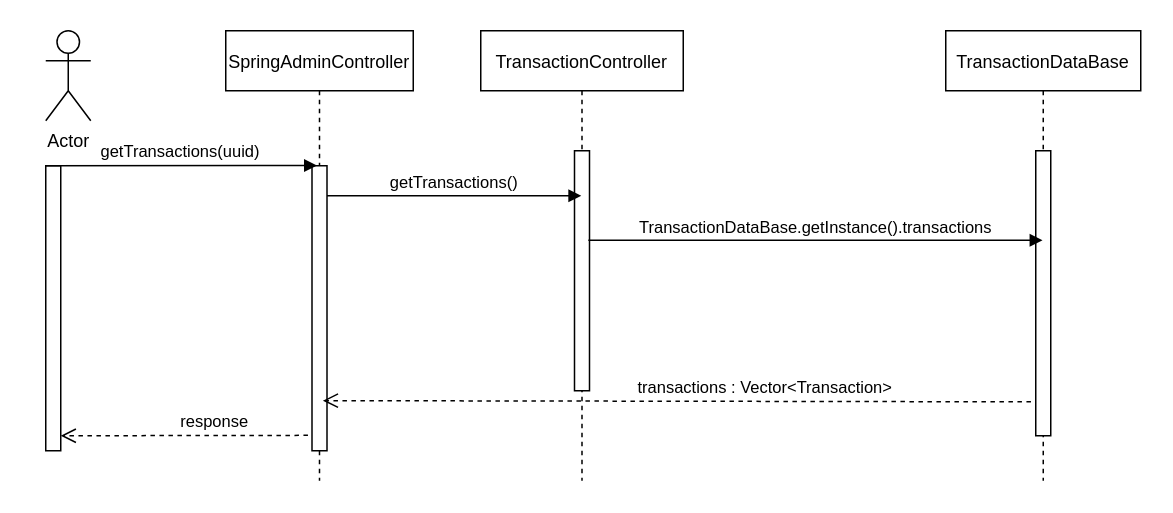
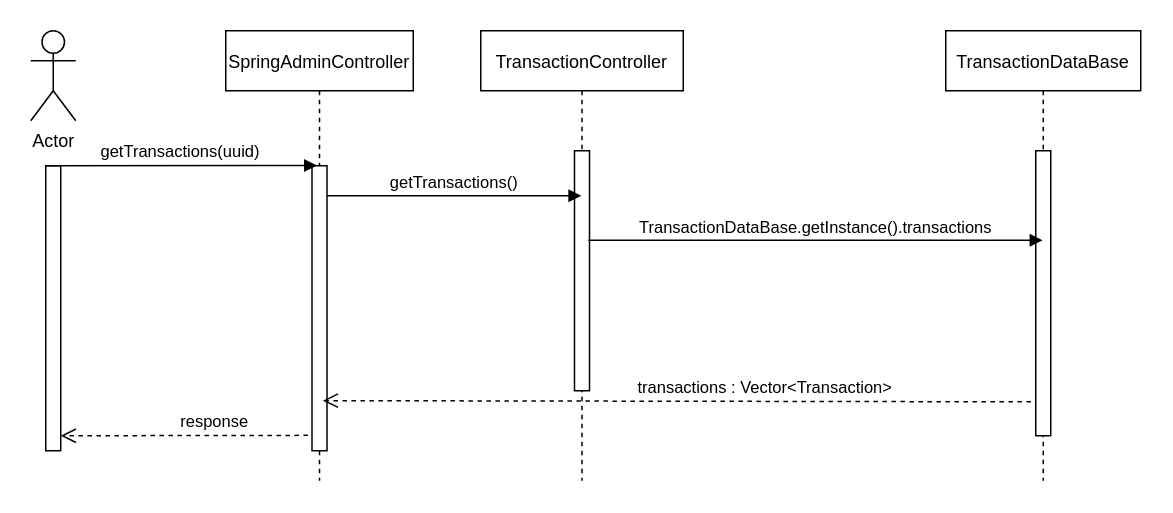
node "Actor": moved (68, 76) -> (53, 76)
